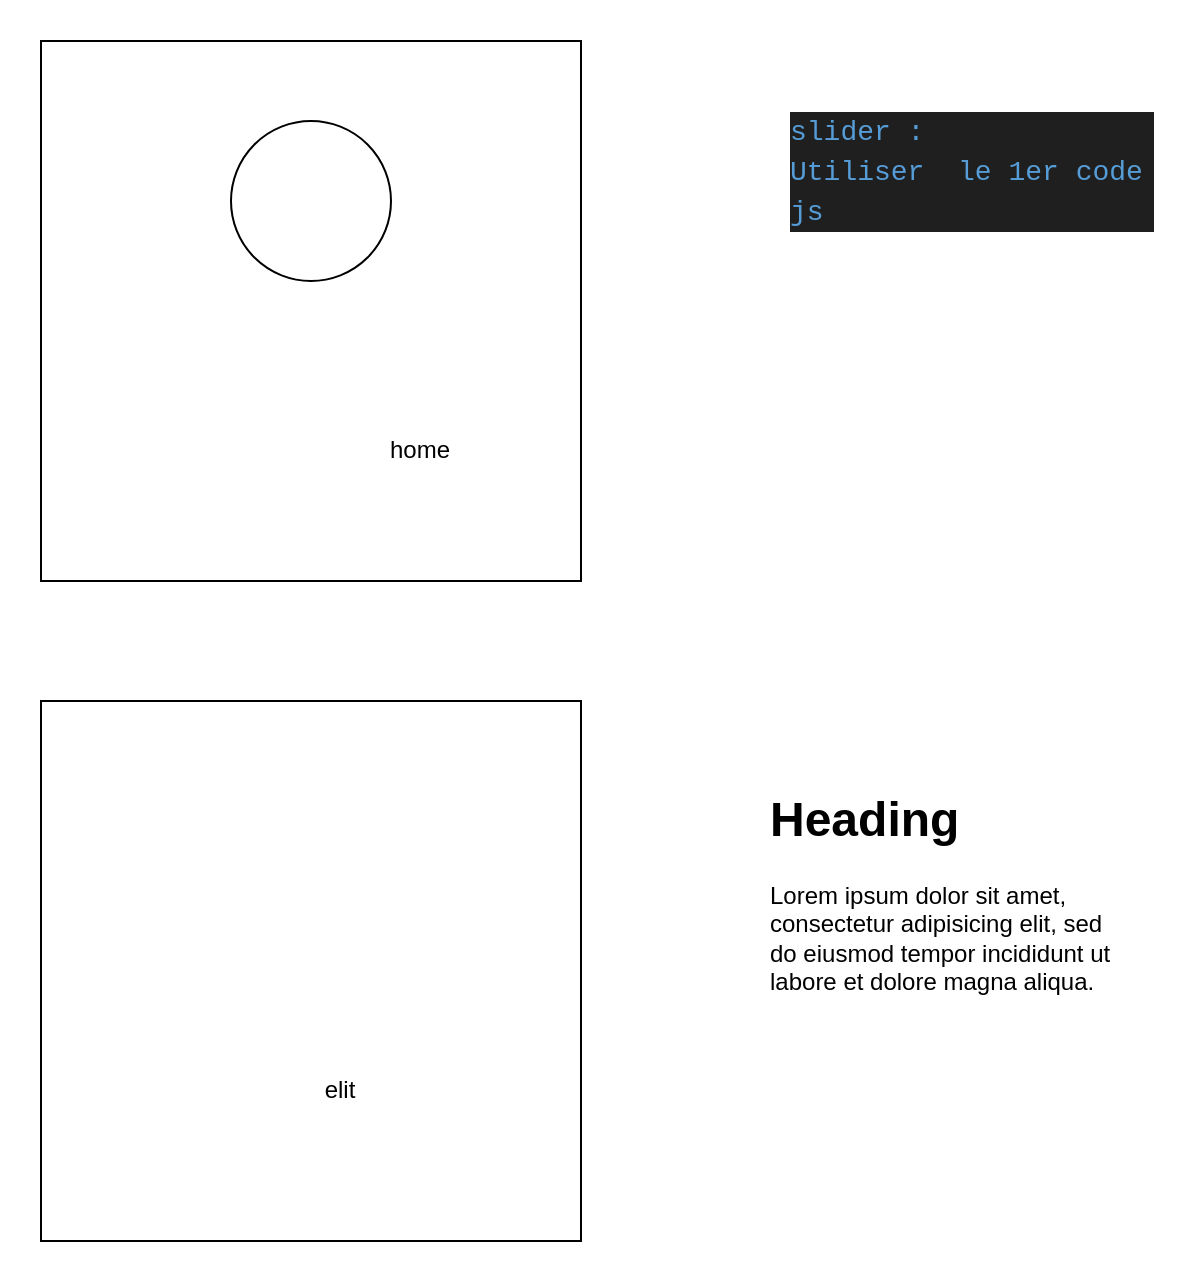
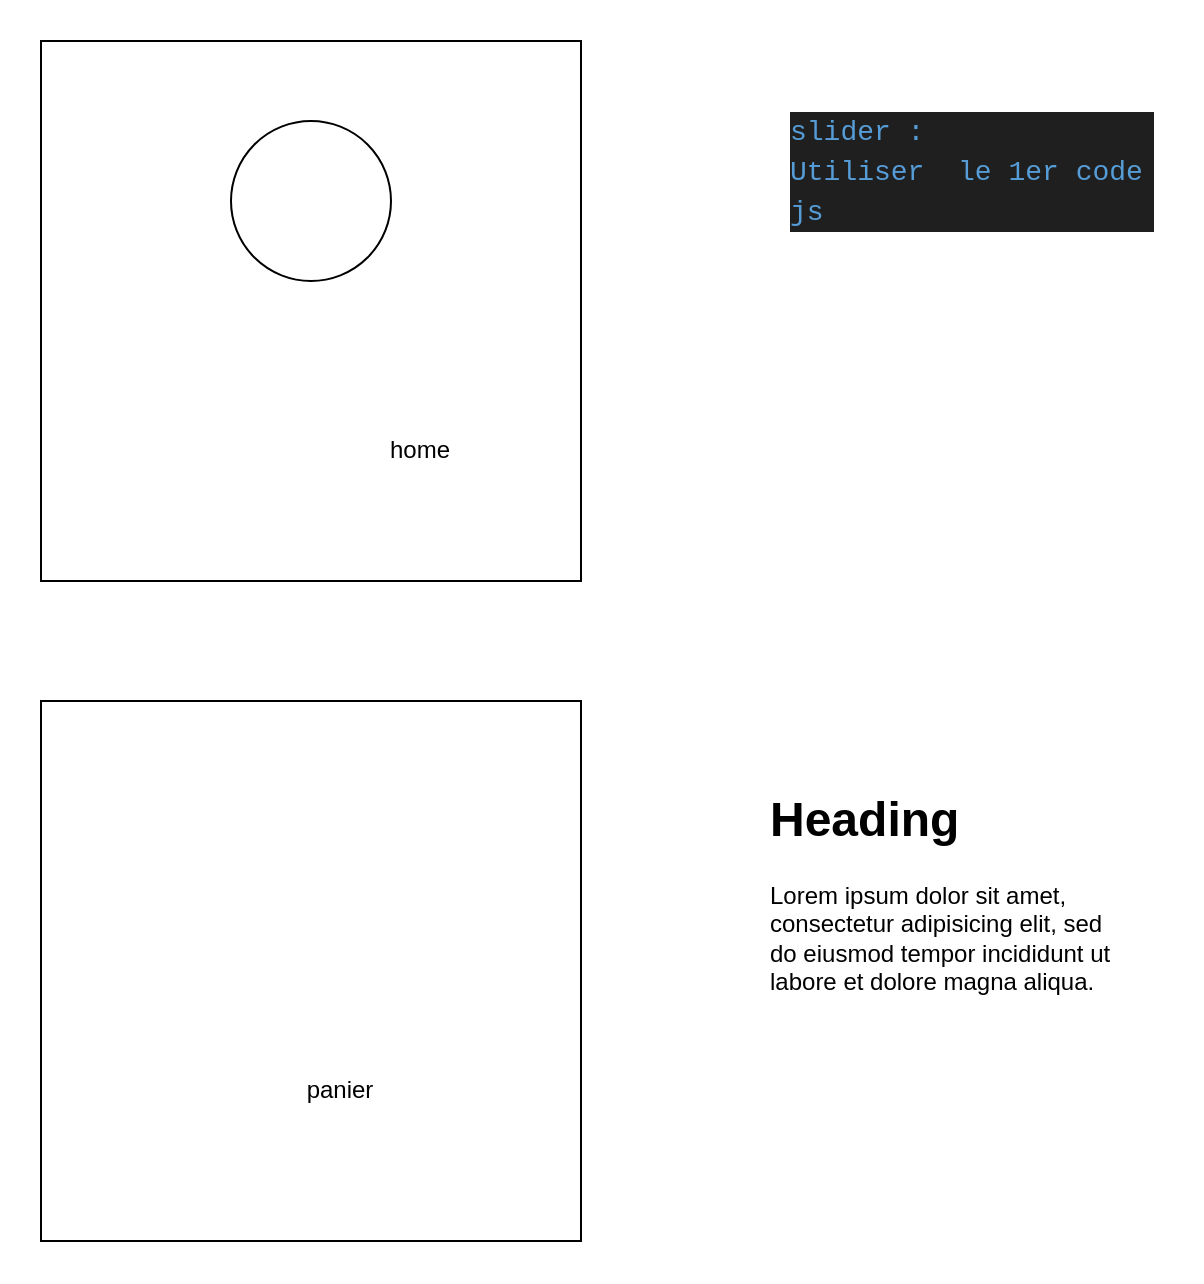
node "elit": label "elit" -> "panier"
